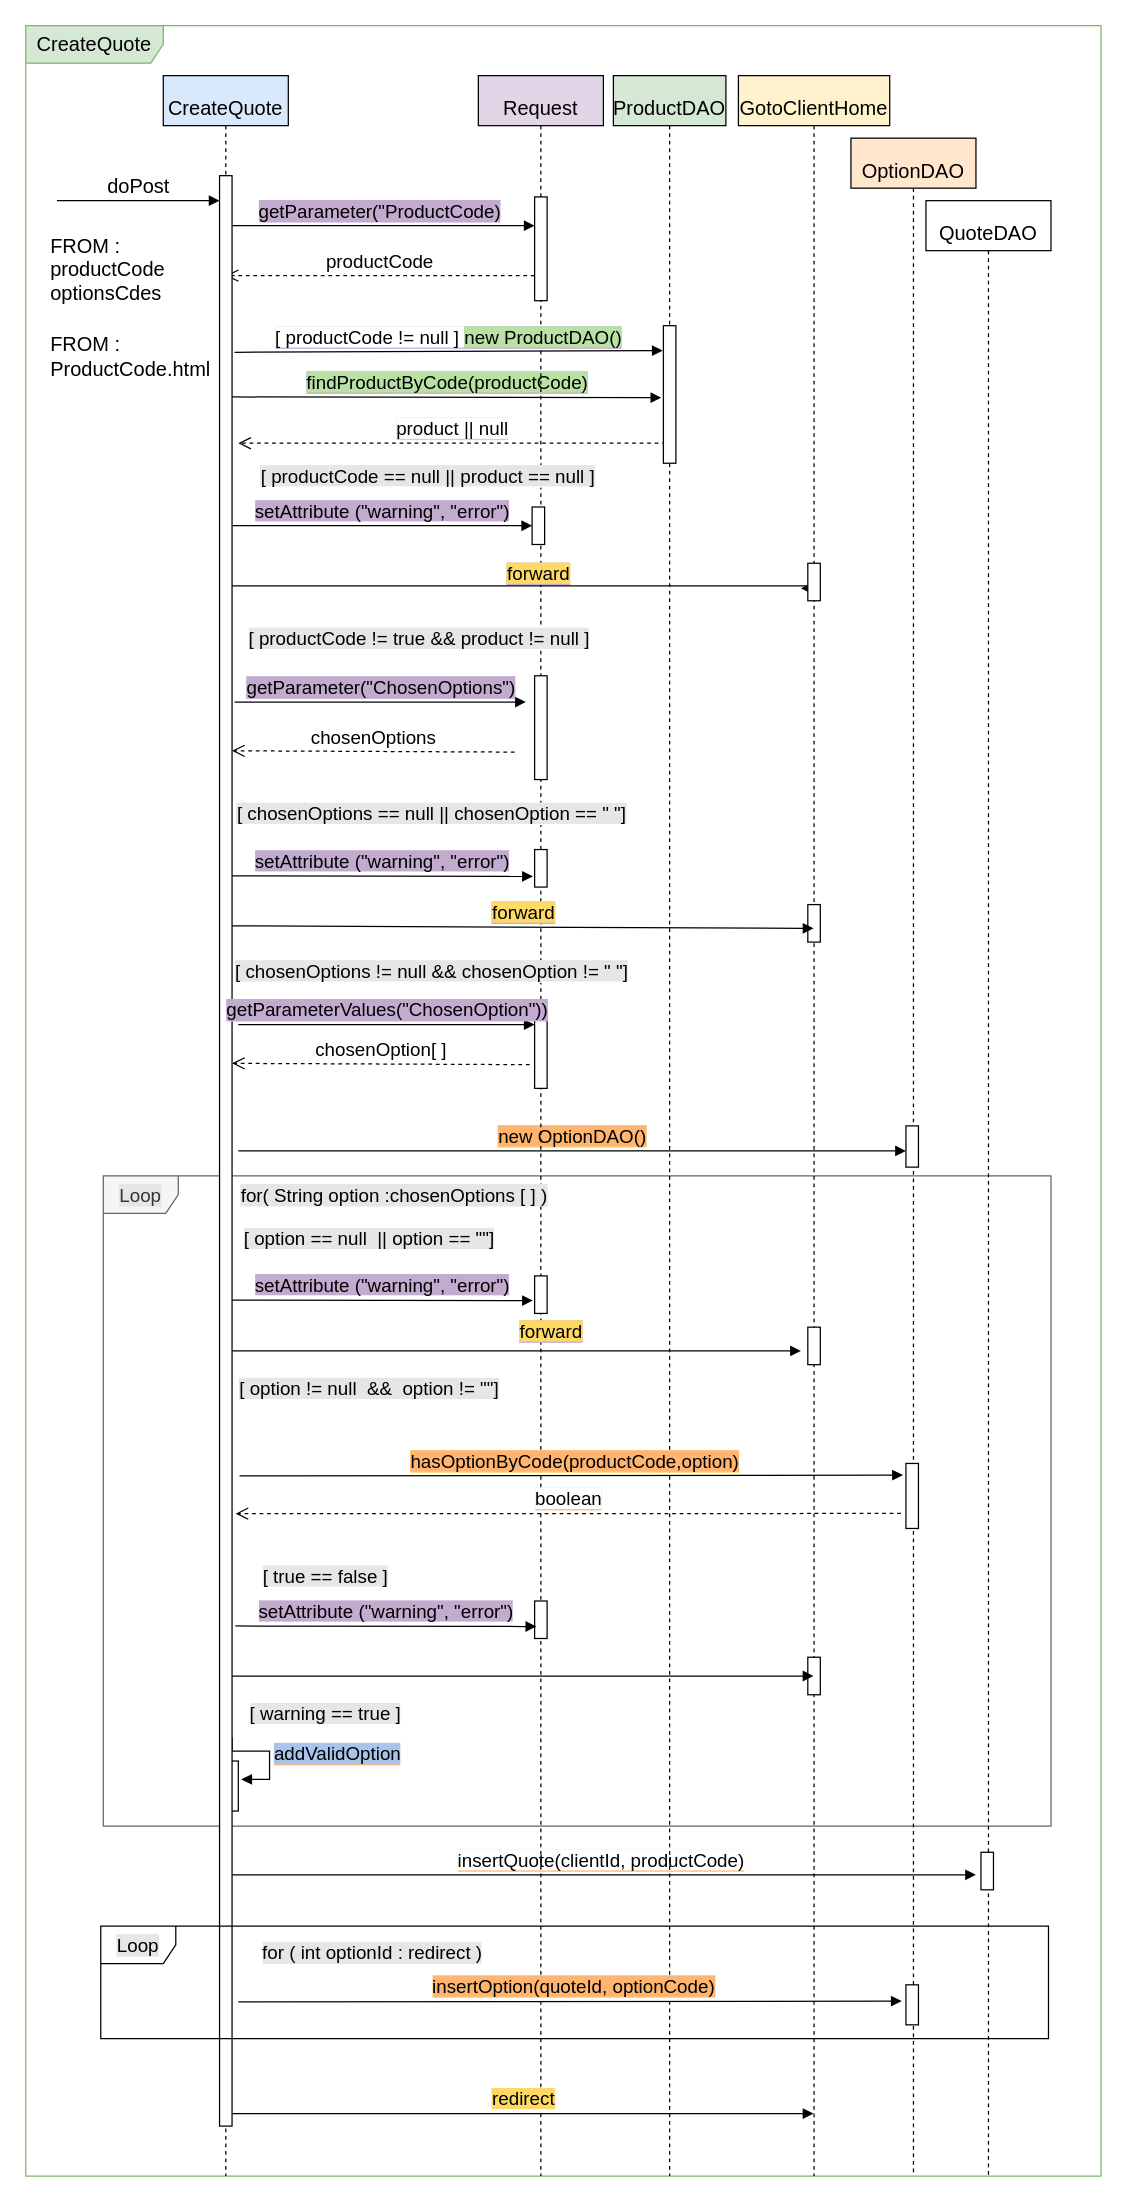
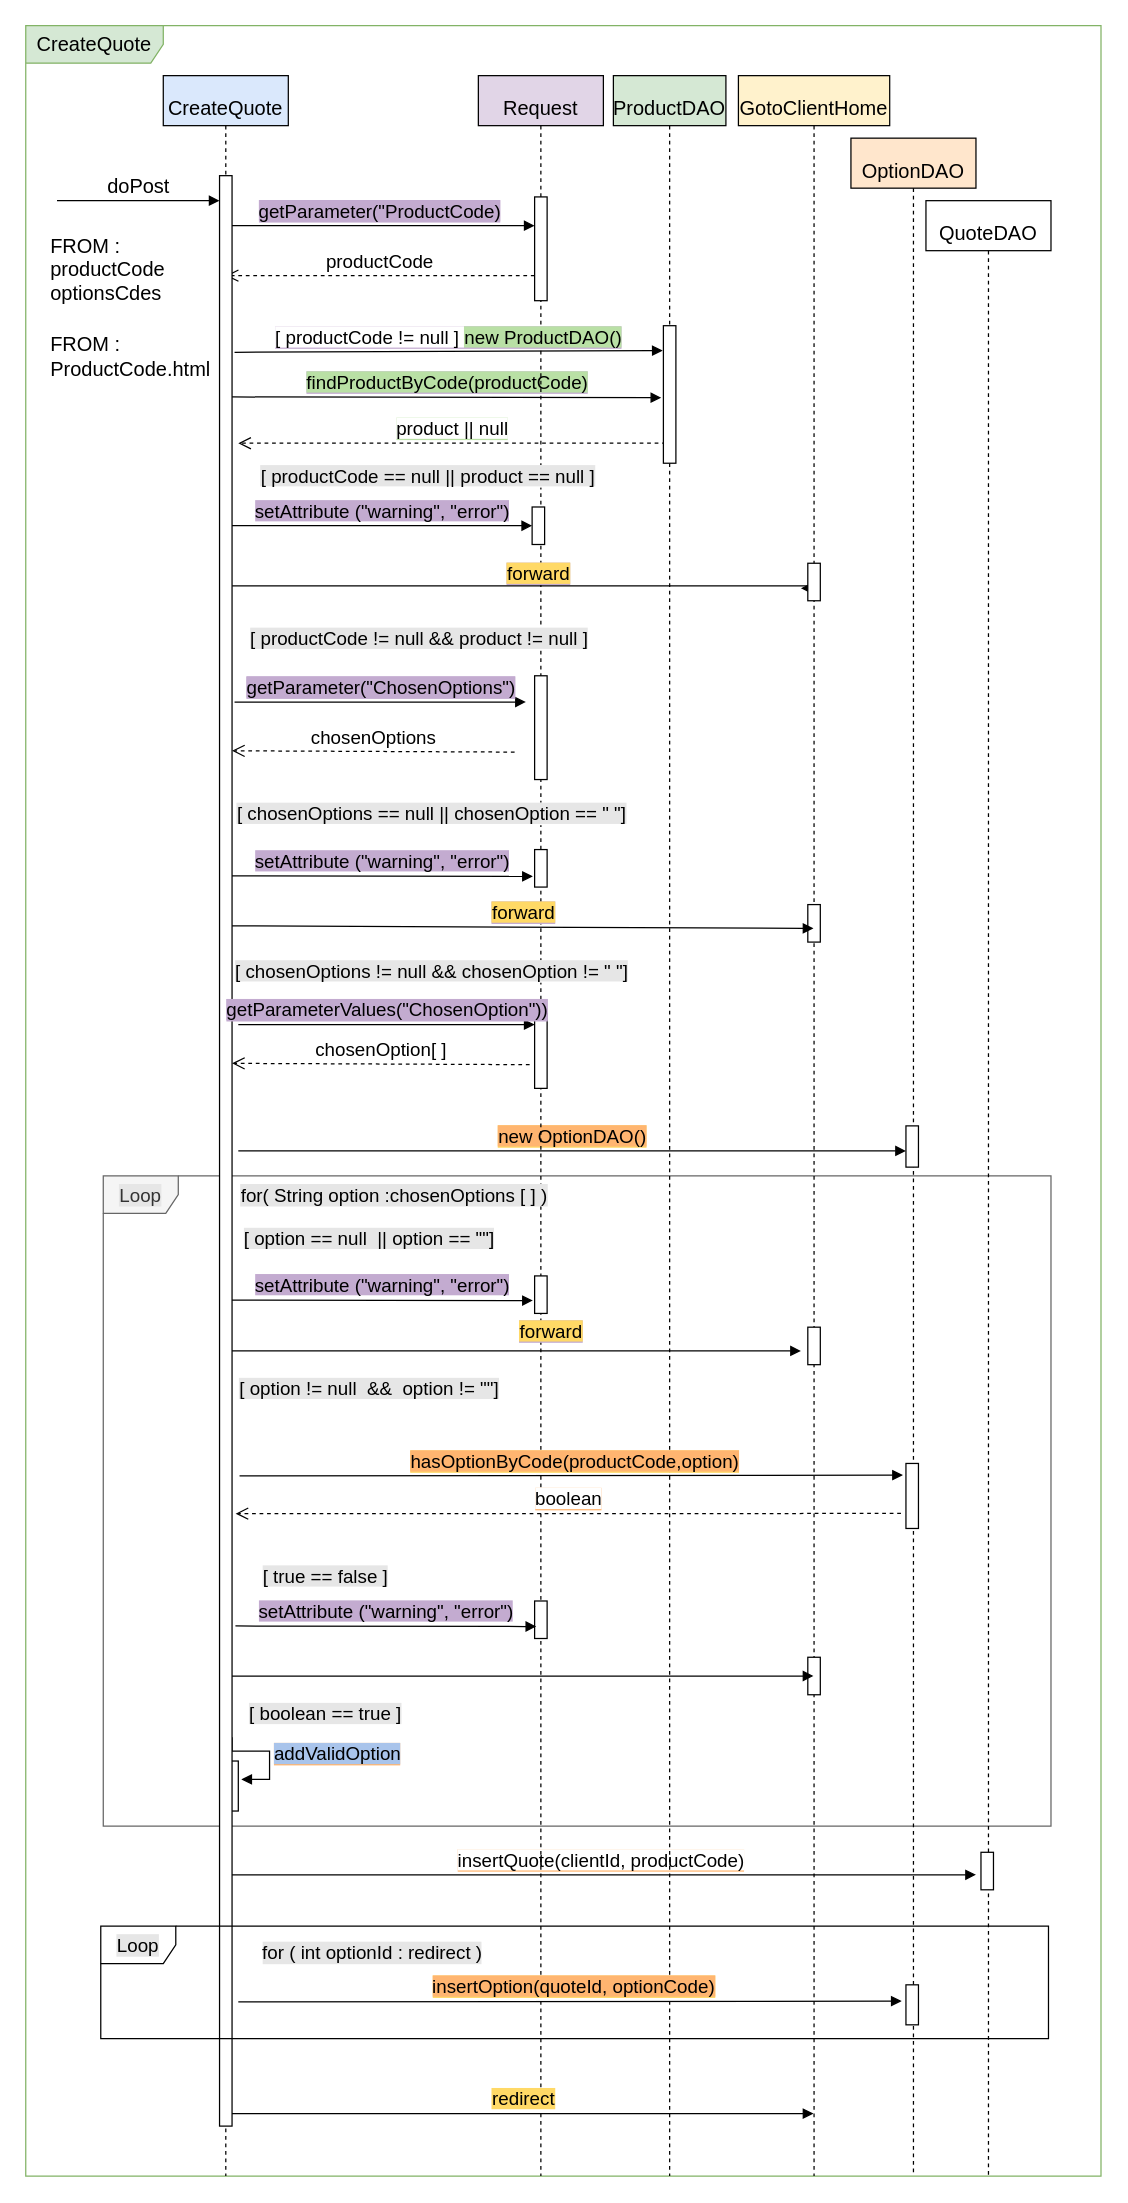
node "[ productCode != true && product != null ]": label "[ productCode != true && product != null ]" -> "[ productCode != null && product != null ]"
node "[ warning == true ]": label "[ warning == true ]" -> "[ boolean == true ]"
